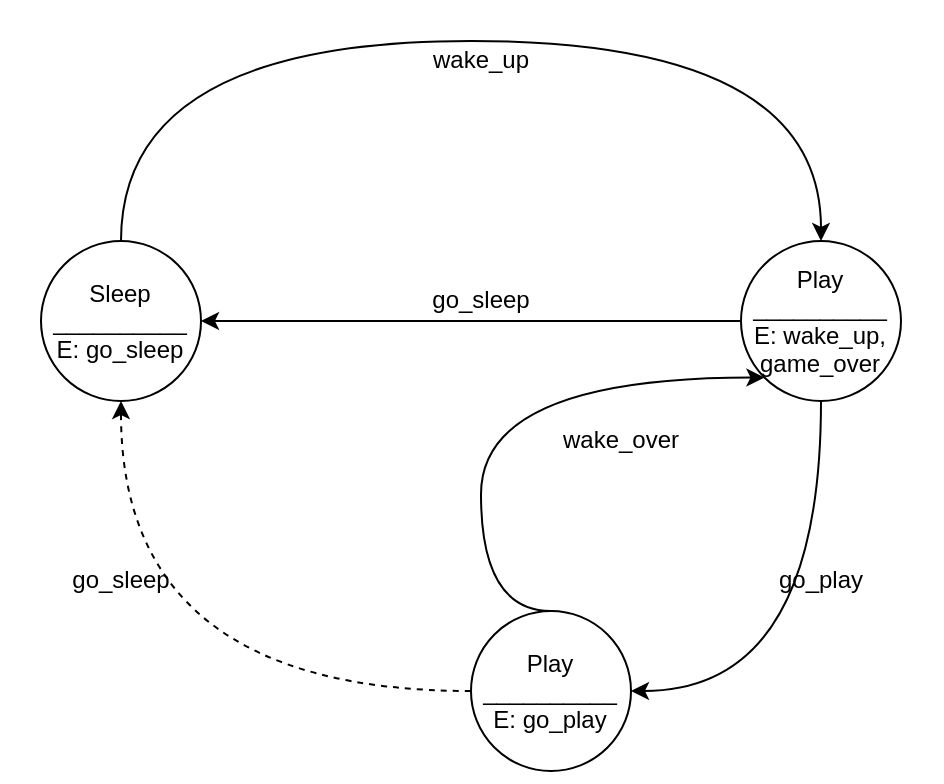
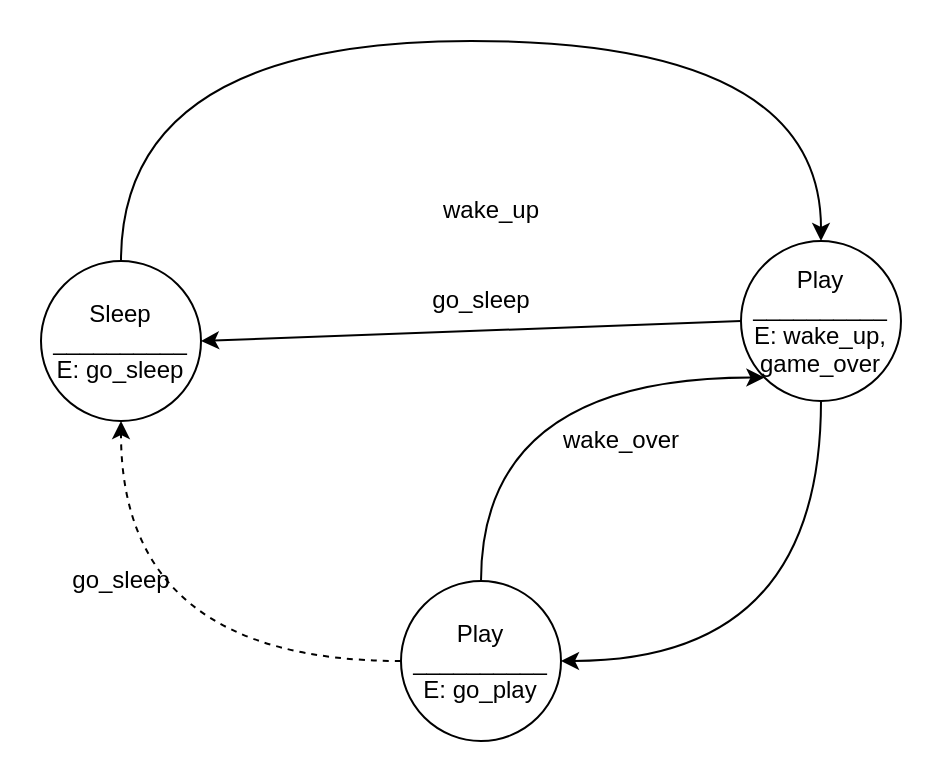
node "wake_up": moved (481, 61) -> (491, 211)
node "Sleep __________ E: go_sleep": moved (121, 321) -> (121, 341)
node "go_play": removed
node "Play __________ E: go_play": moved (551, 691) -> (481, 661)
